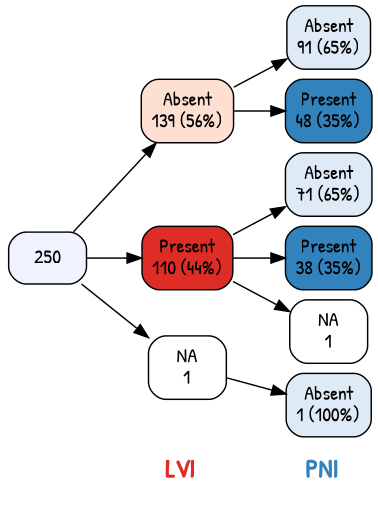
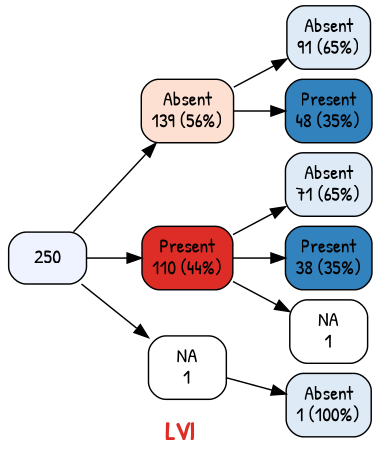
node "PNI": removed
